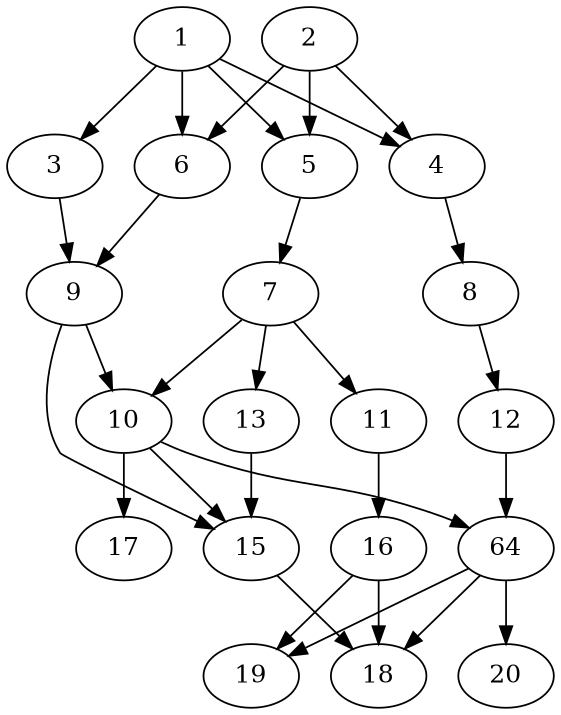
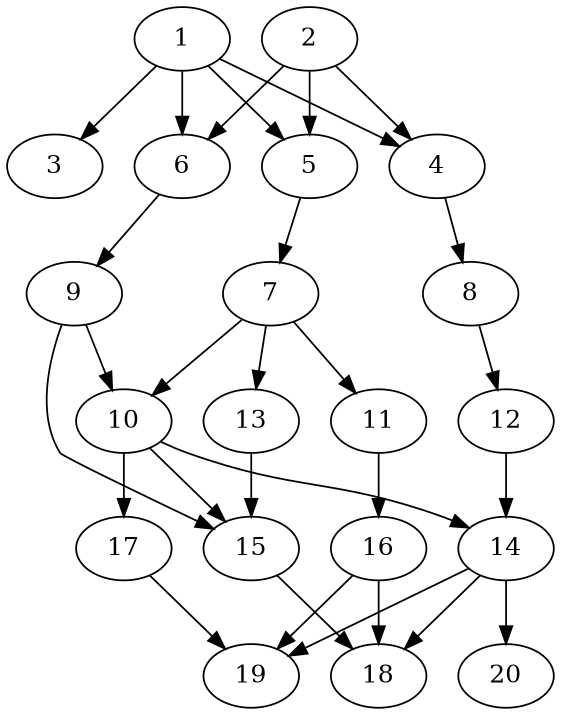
edge "3" -> "9": removed
node "64": label "64" -> "14"
edge "17" -> "19": added
